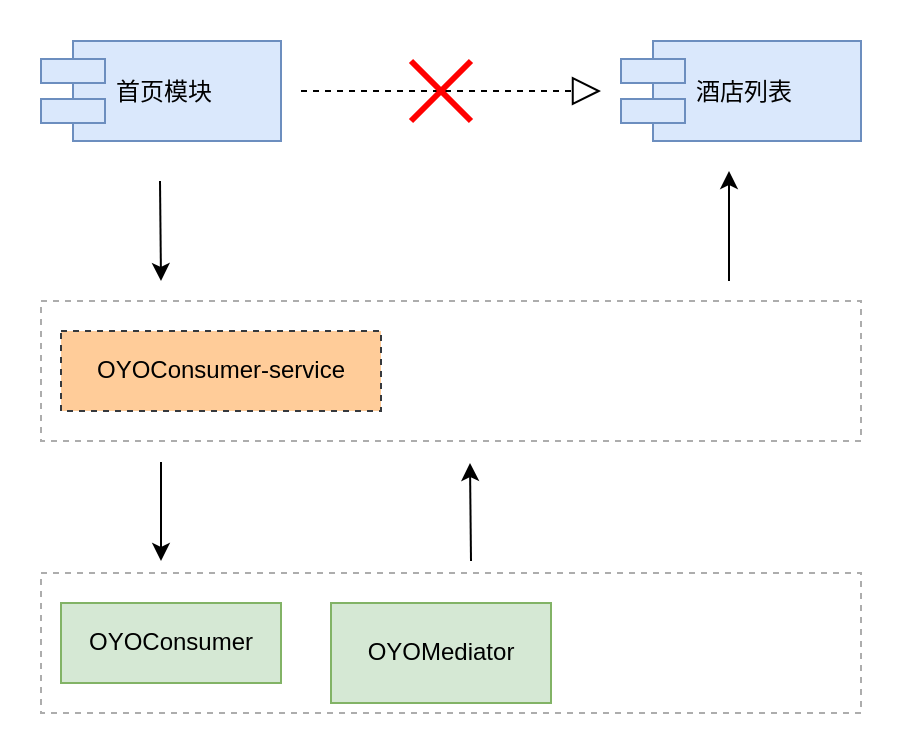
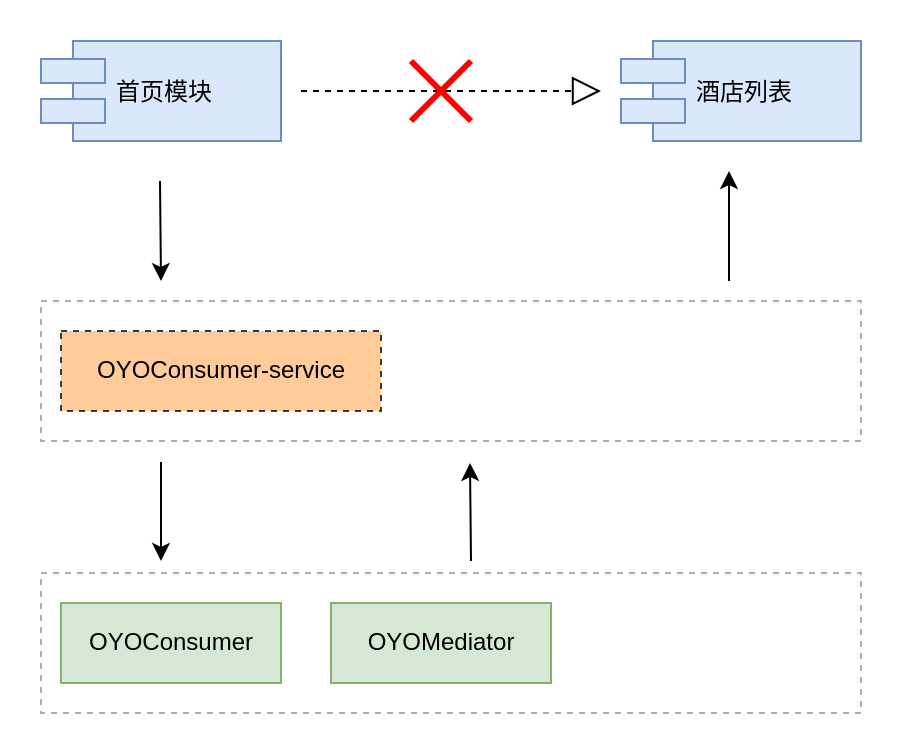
node "OYOMediator": size 220x100 -> 220x80
